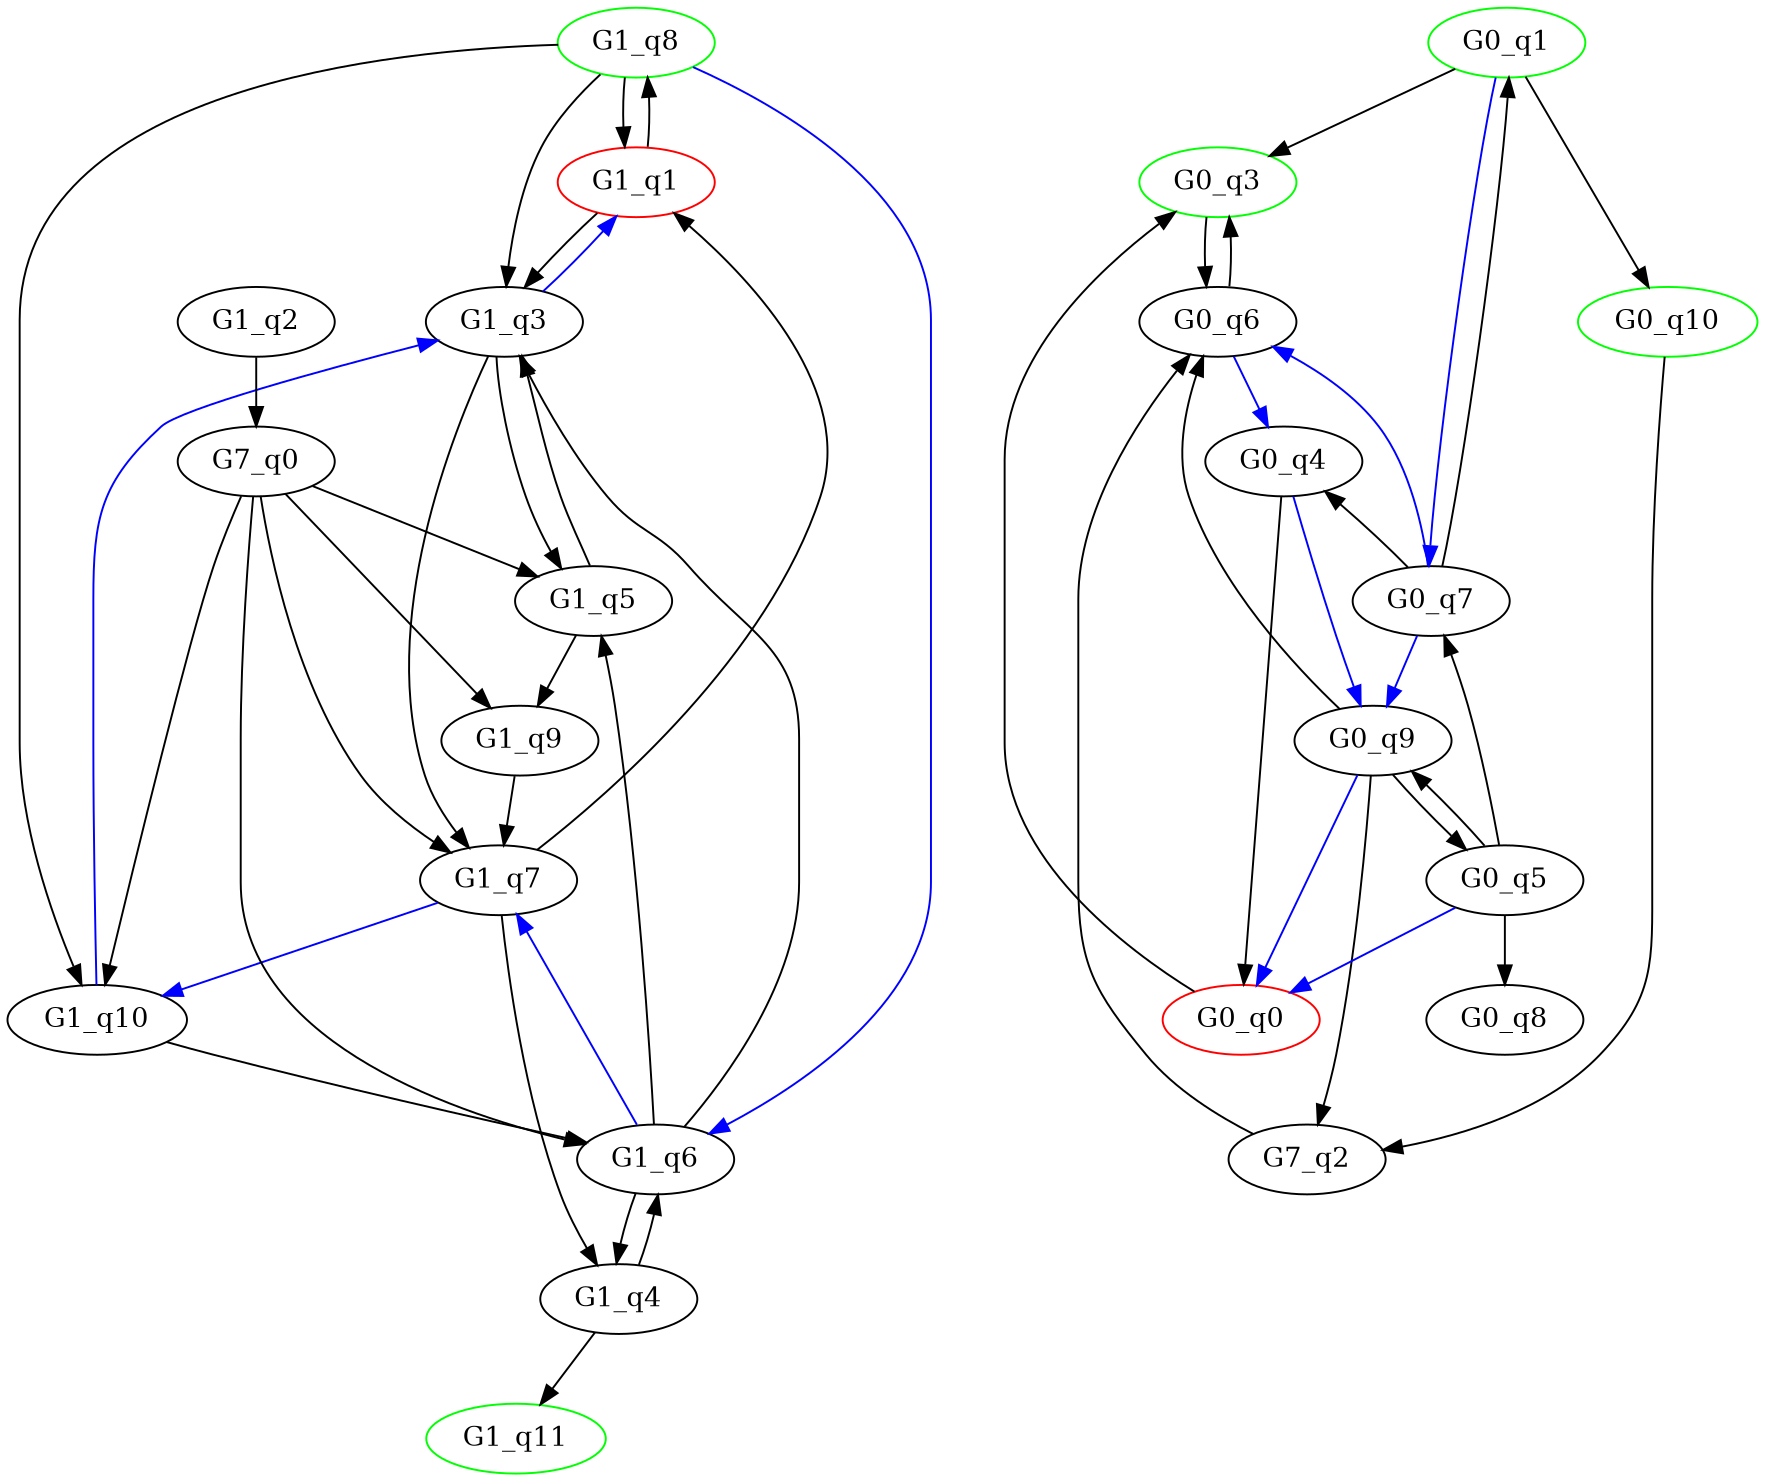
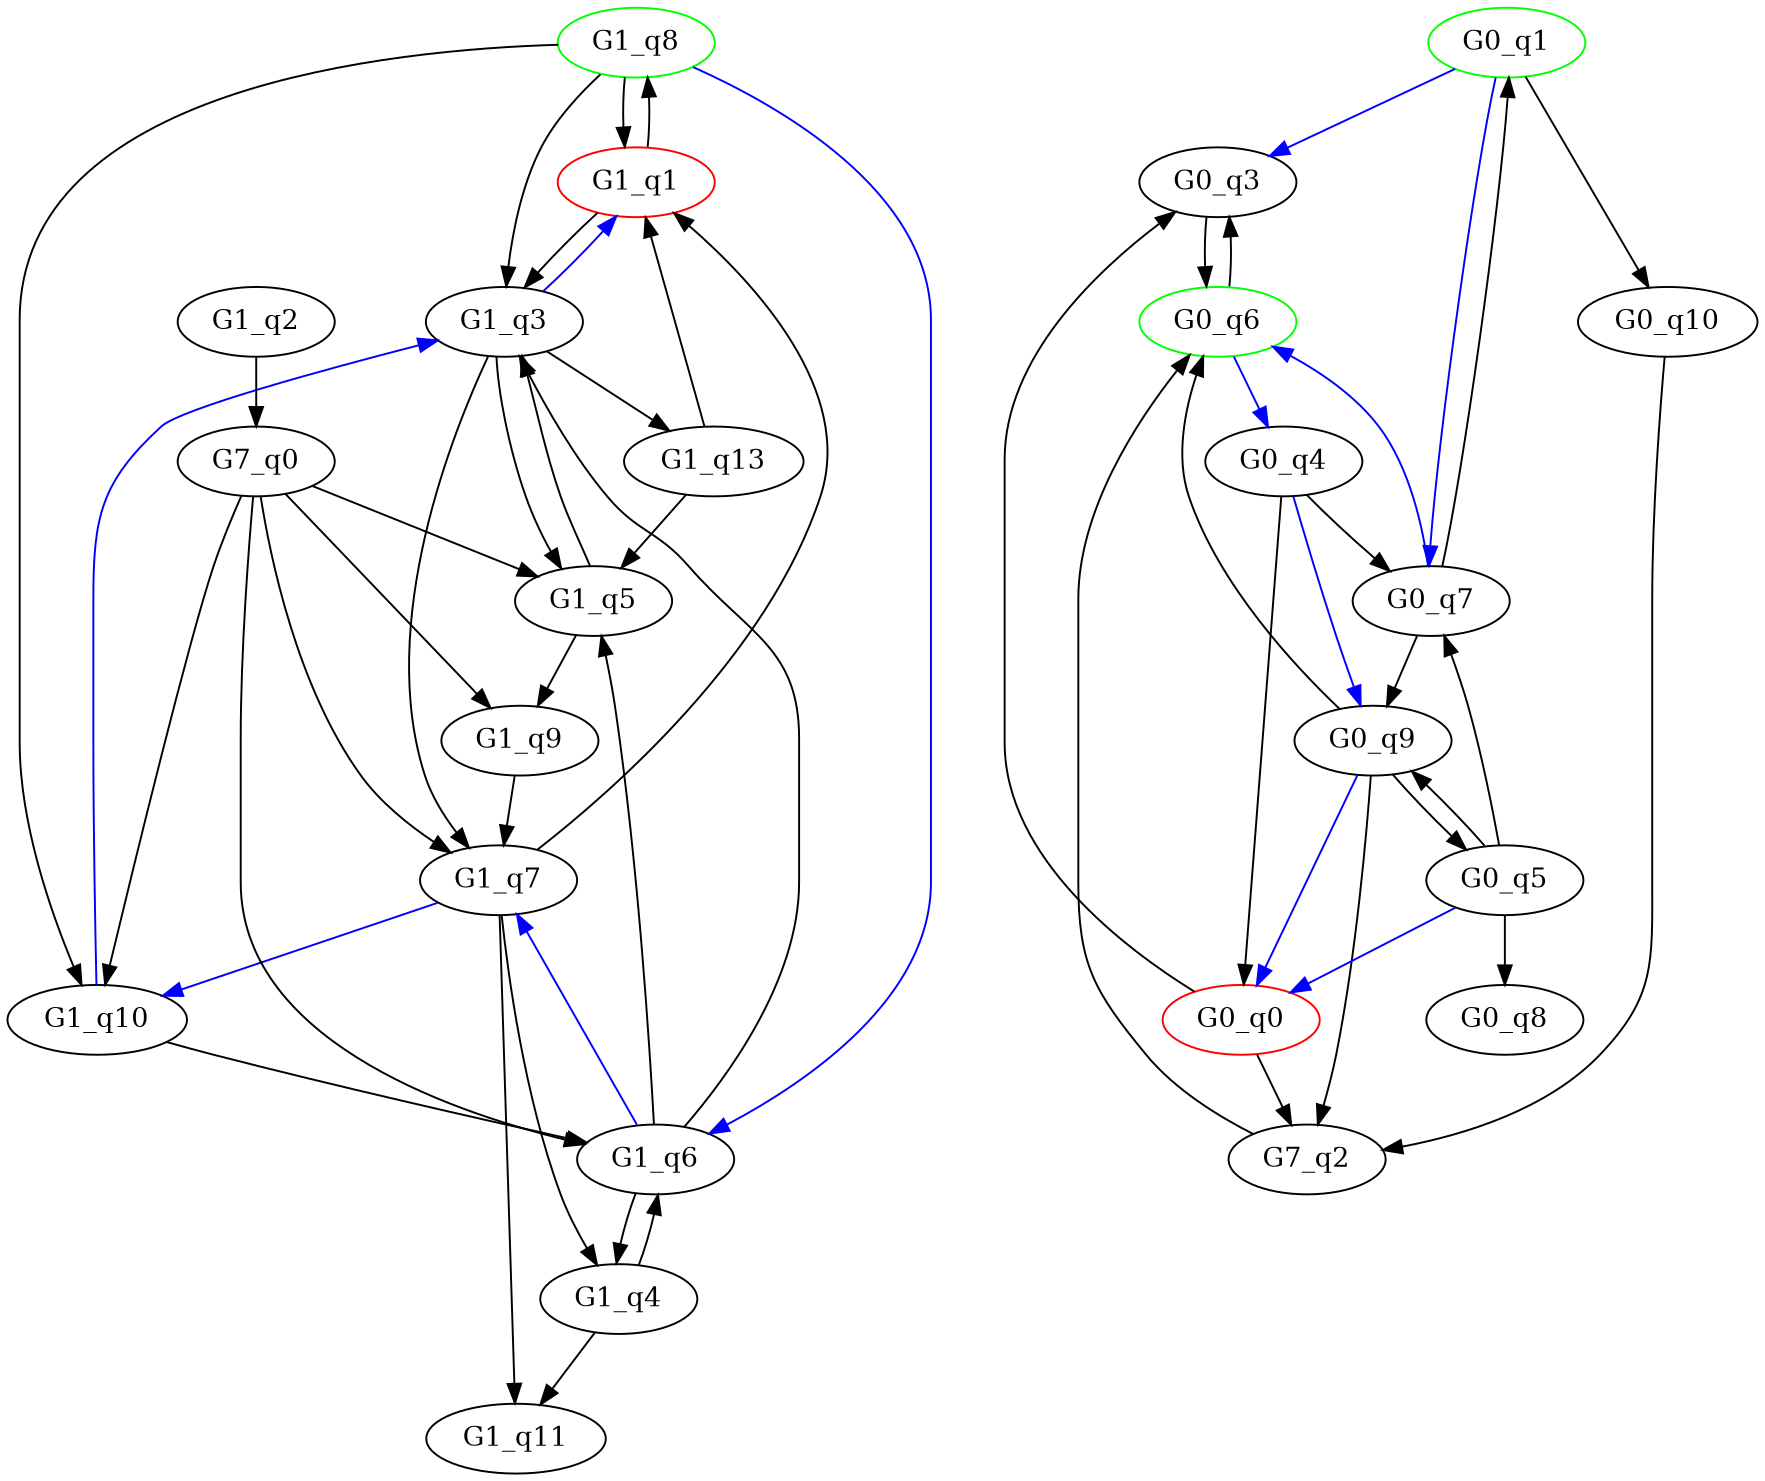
edge "G0_q1" -> "G0_q3": color black -> blue
node "G0_q3": color green -> black
node "G0_q6": color black -> green
node "G0_q10": color green -> black
node "G1_q13": added
edge "G0_q7" -> "G0_q4": reversed
edge "G0_q7" -> "G0_q9": color blue -> black
edge "G0_q0" -> "G7_q2": added
edge "G1_q7" -> "G1_q11": added
node "G1_q11": color green -> black
